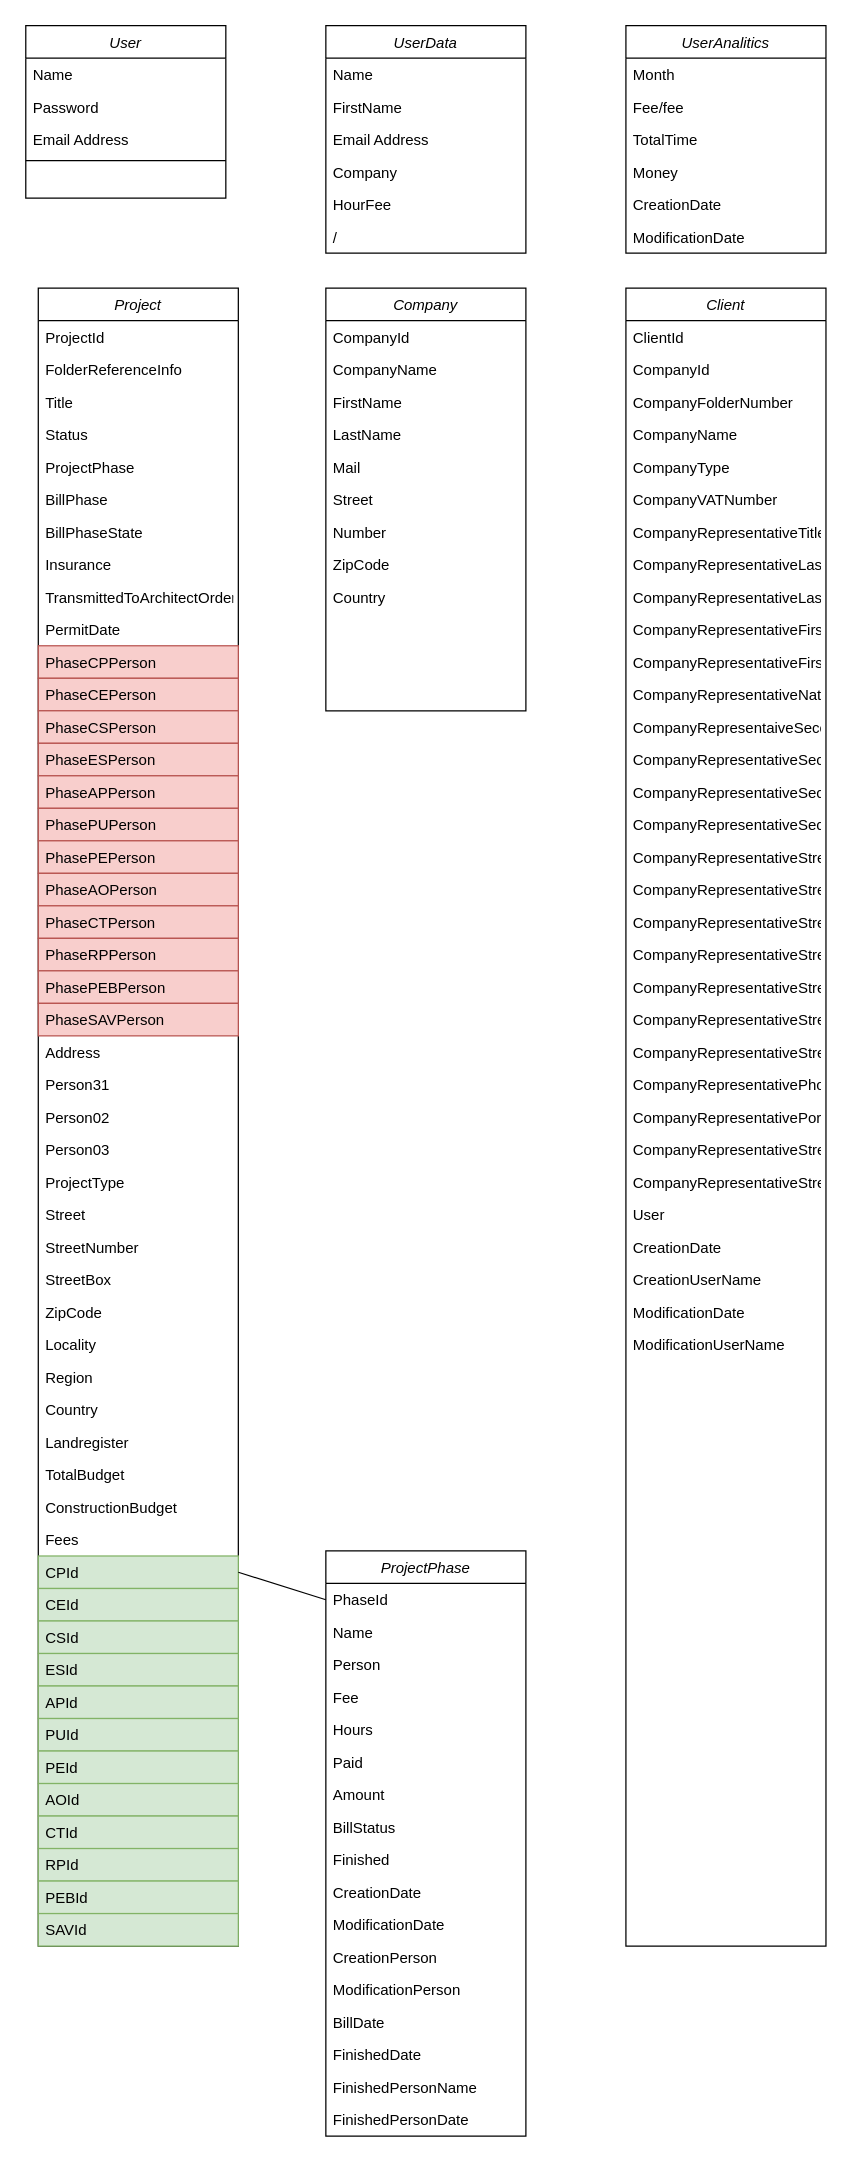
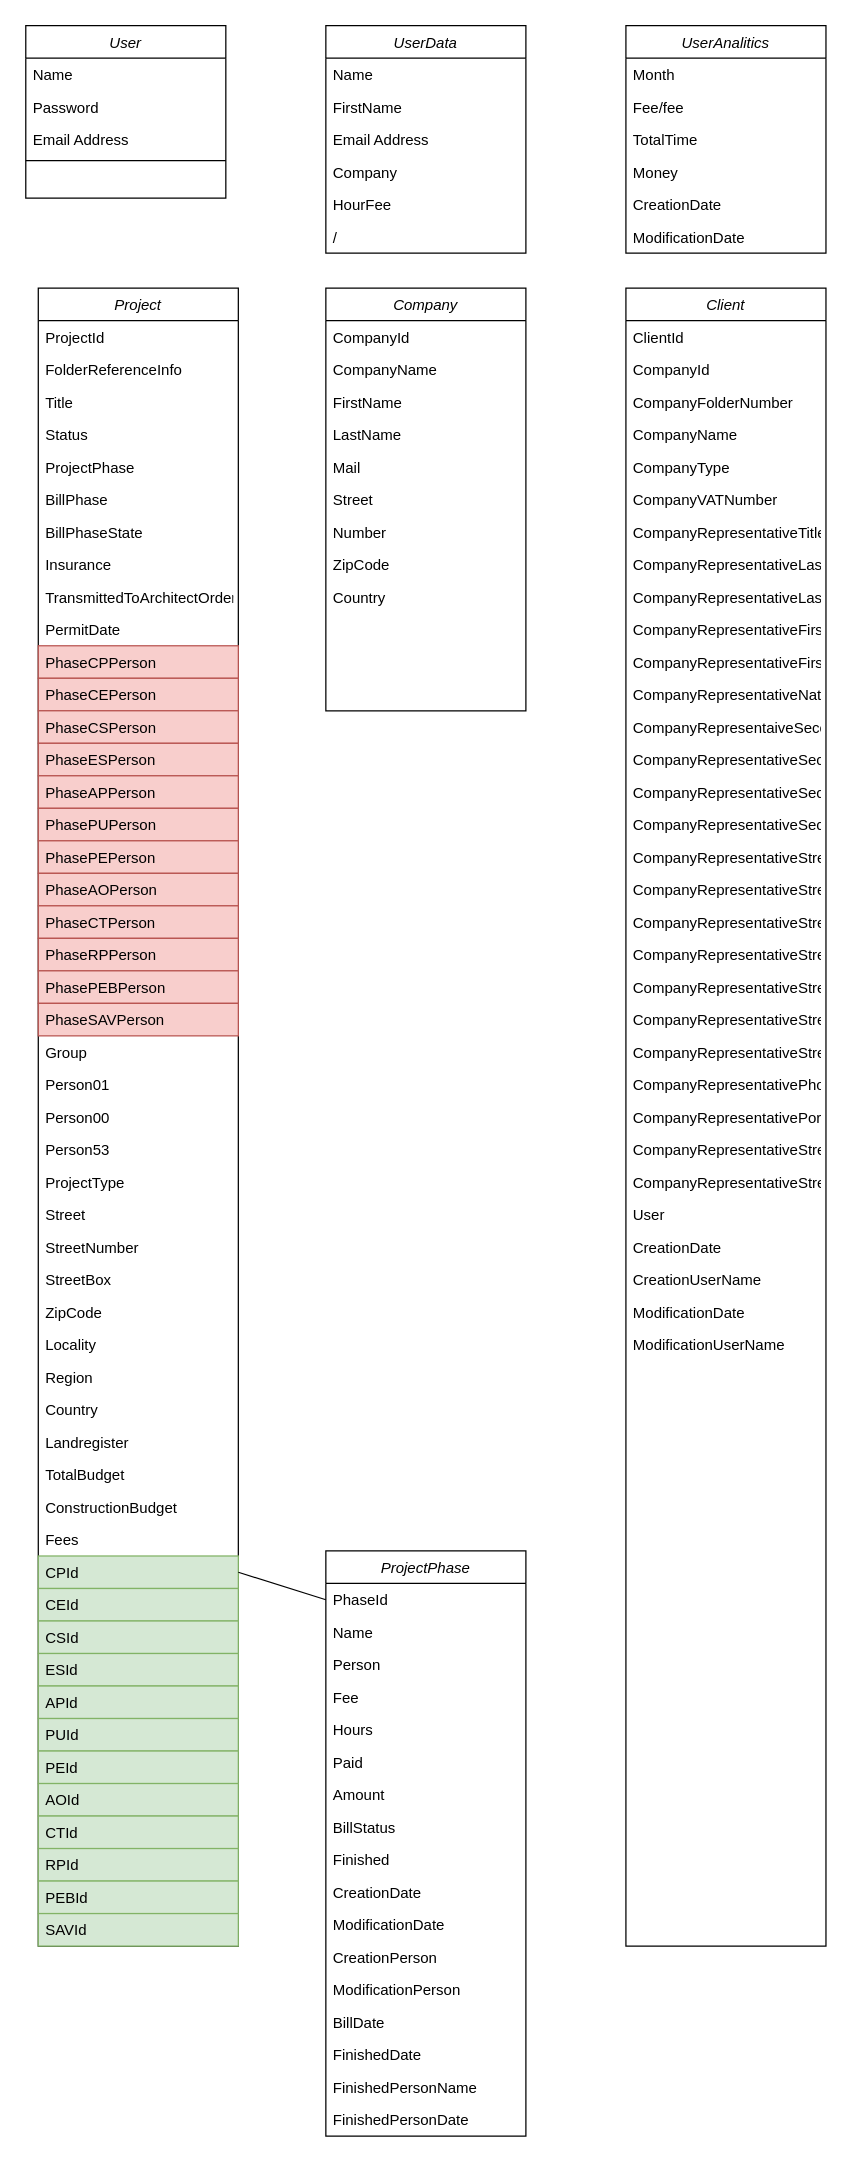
node "Address": label "Address" -> "Group"
node "Person31": label "Person31" -> "Person01"
node "Person02": label "Person02" -> "Person00"
node "Person03": label "Person03" -> "Person53"
